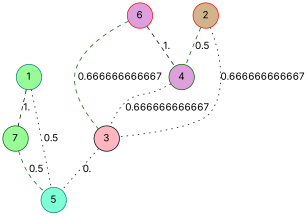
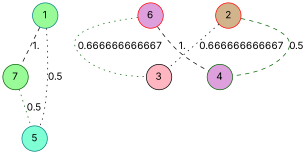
edge "6" -- "3": style dashed -> dotted
edge "4" -- "3": removed, label "0.666666666667"
edge "3" -- "5": removed, label "0."
edge "7" -- "5": style dashed -> dotted
